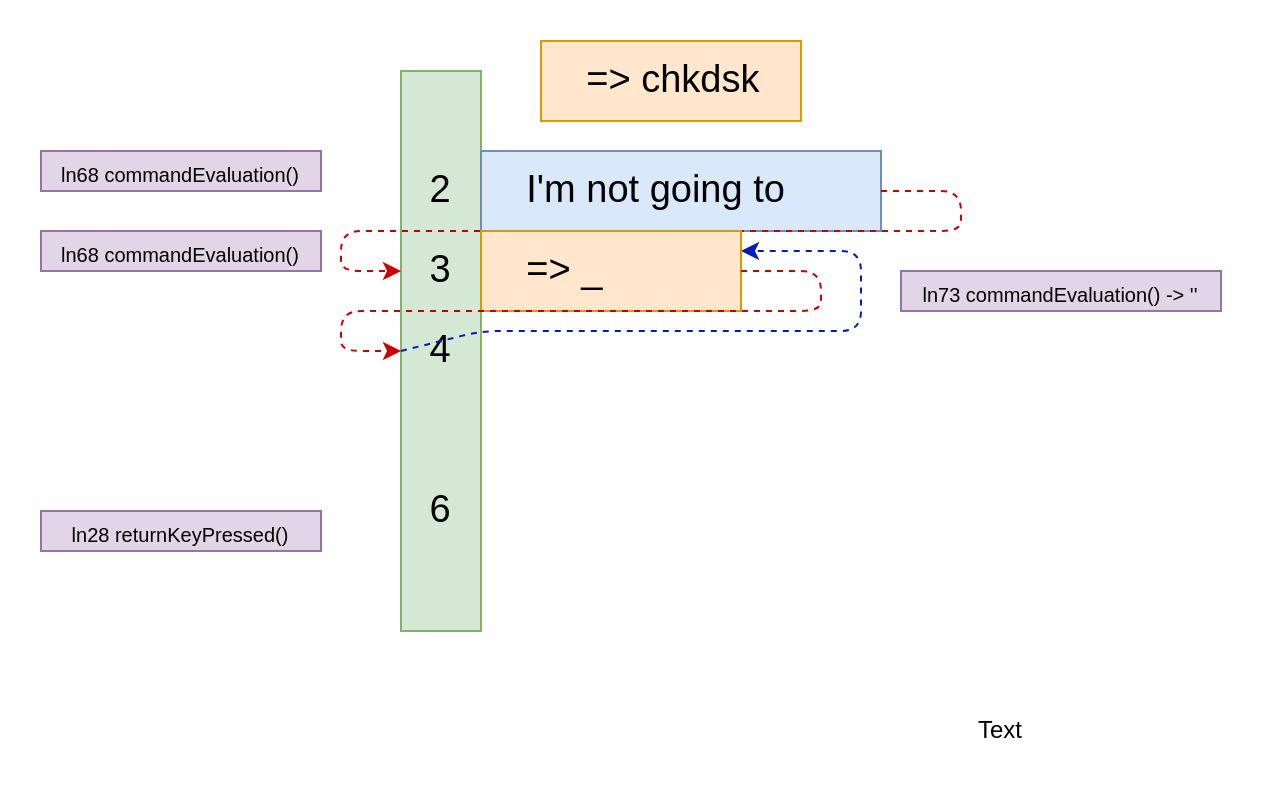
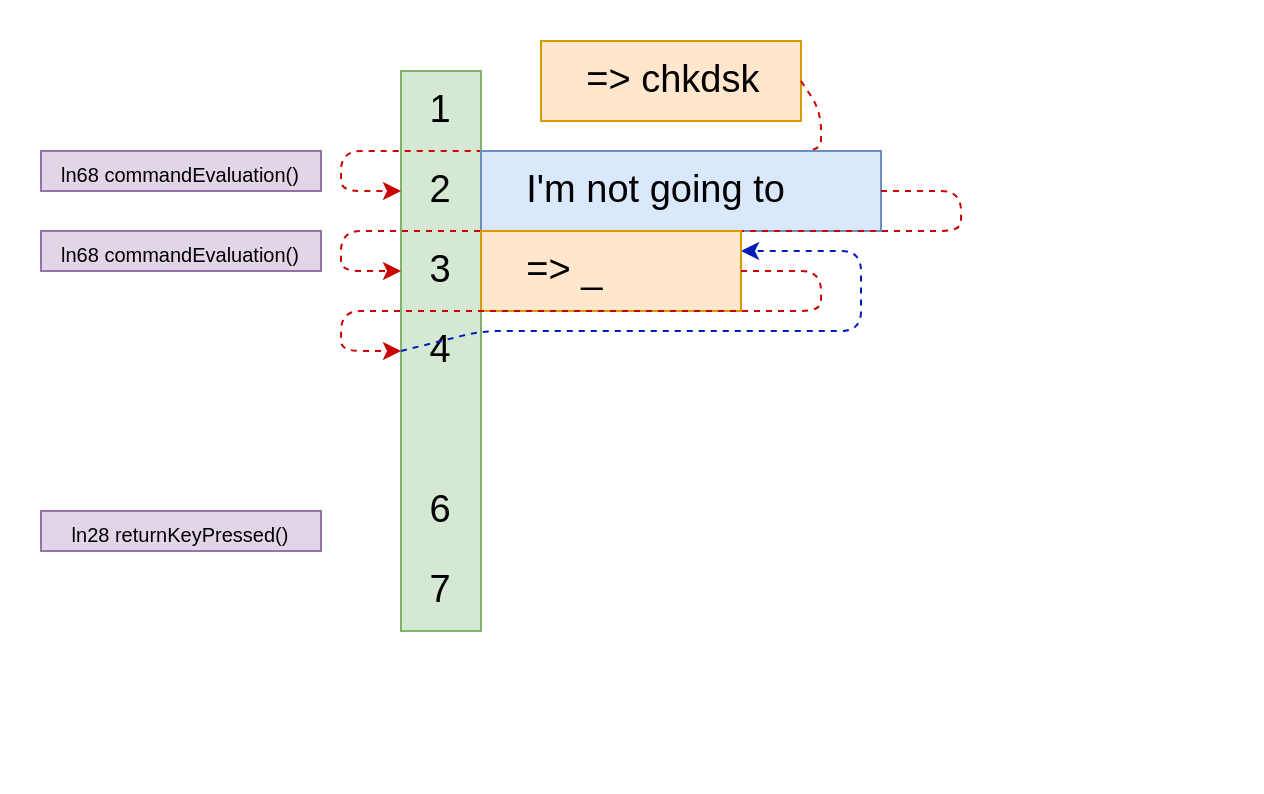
node "1": added
edge "=> chkdsk" -> "2": added
node "ln73 commandEvaluation() -> ''": removed
node "7": added
node "Text": removed
